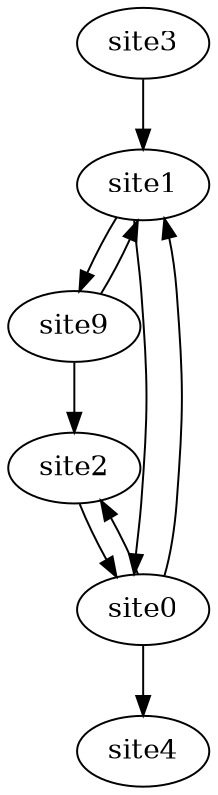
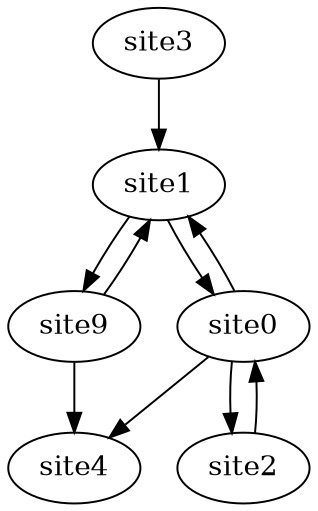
edge "site9" -> "site2": now "site9" -> "site4"
